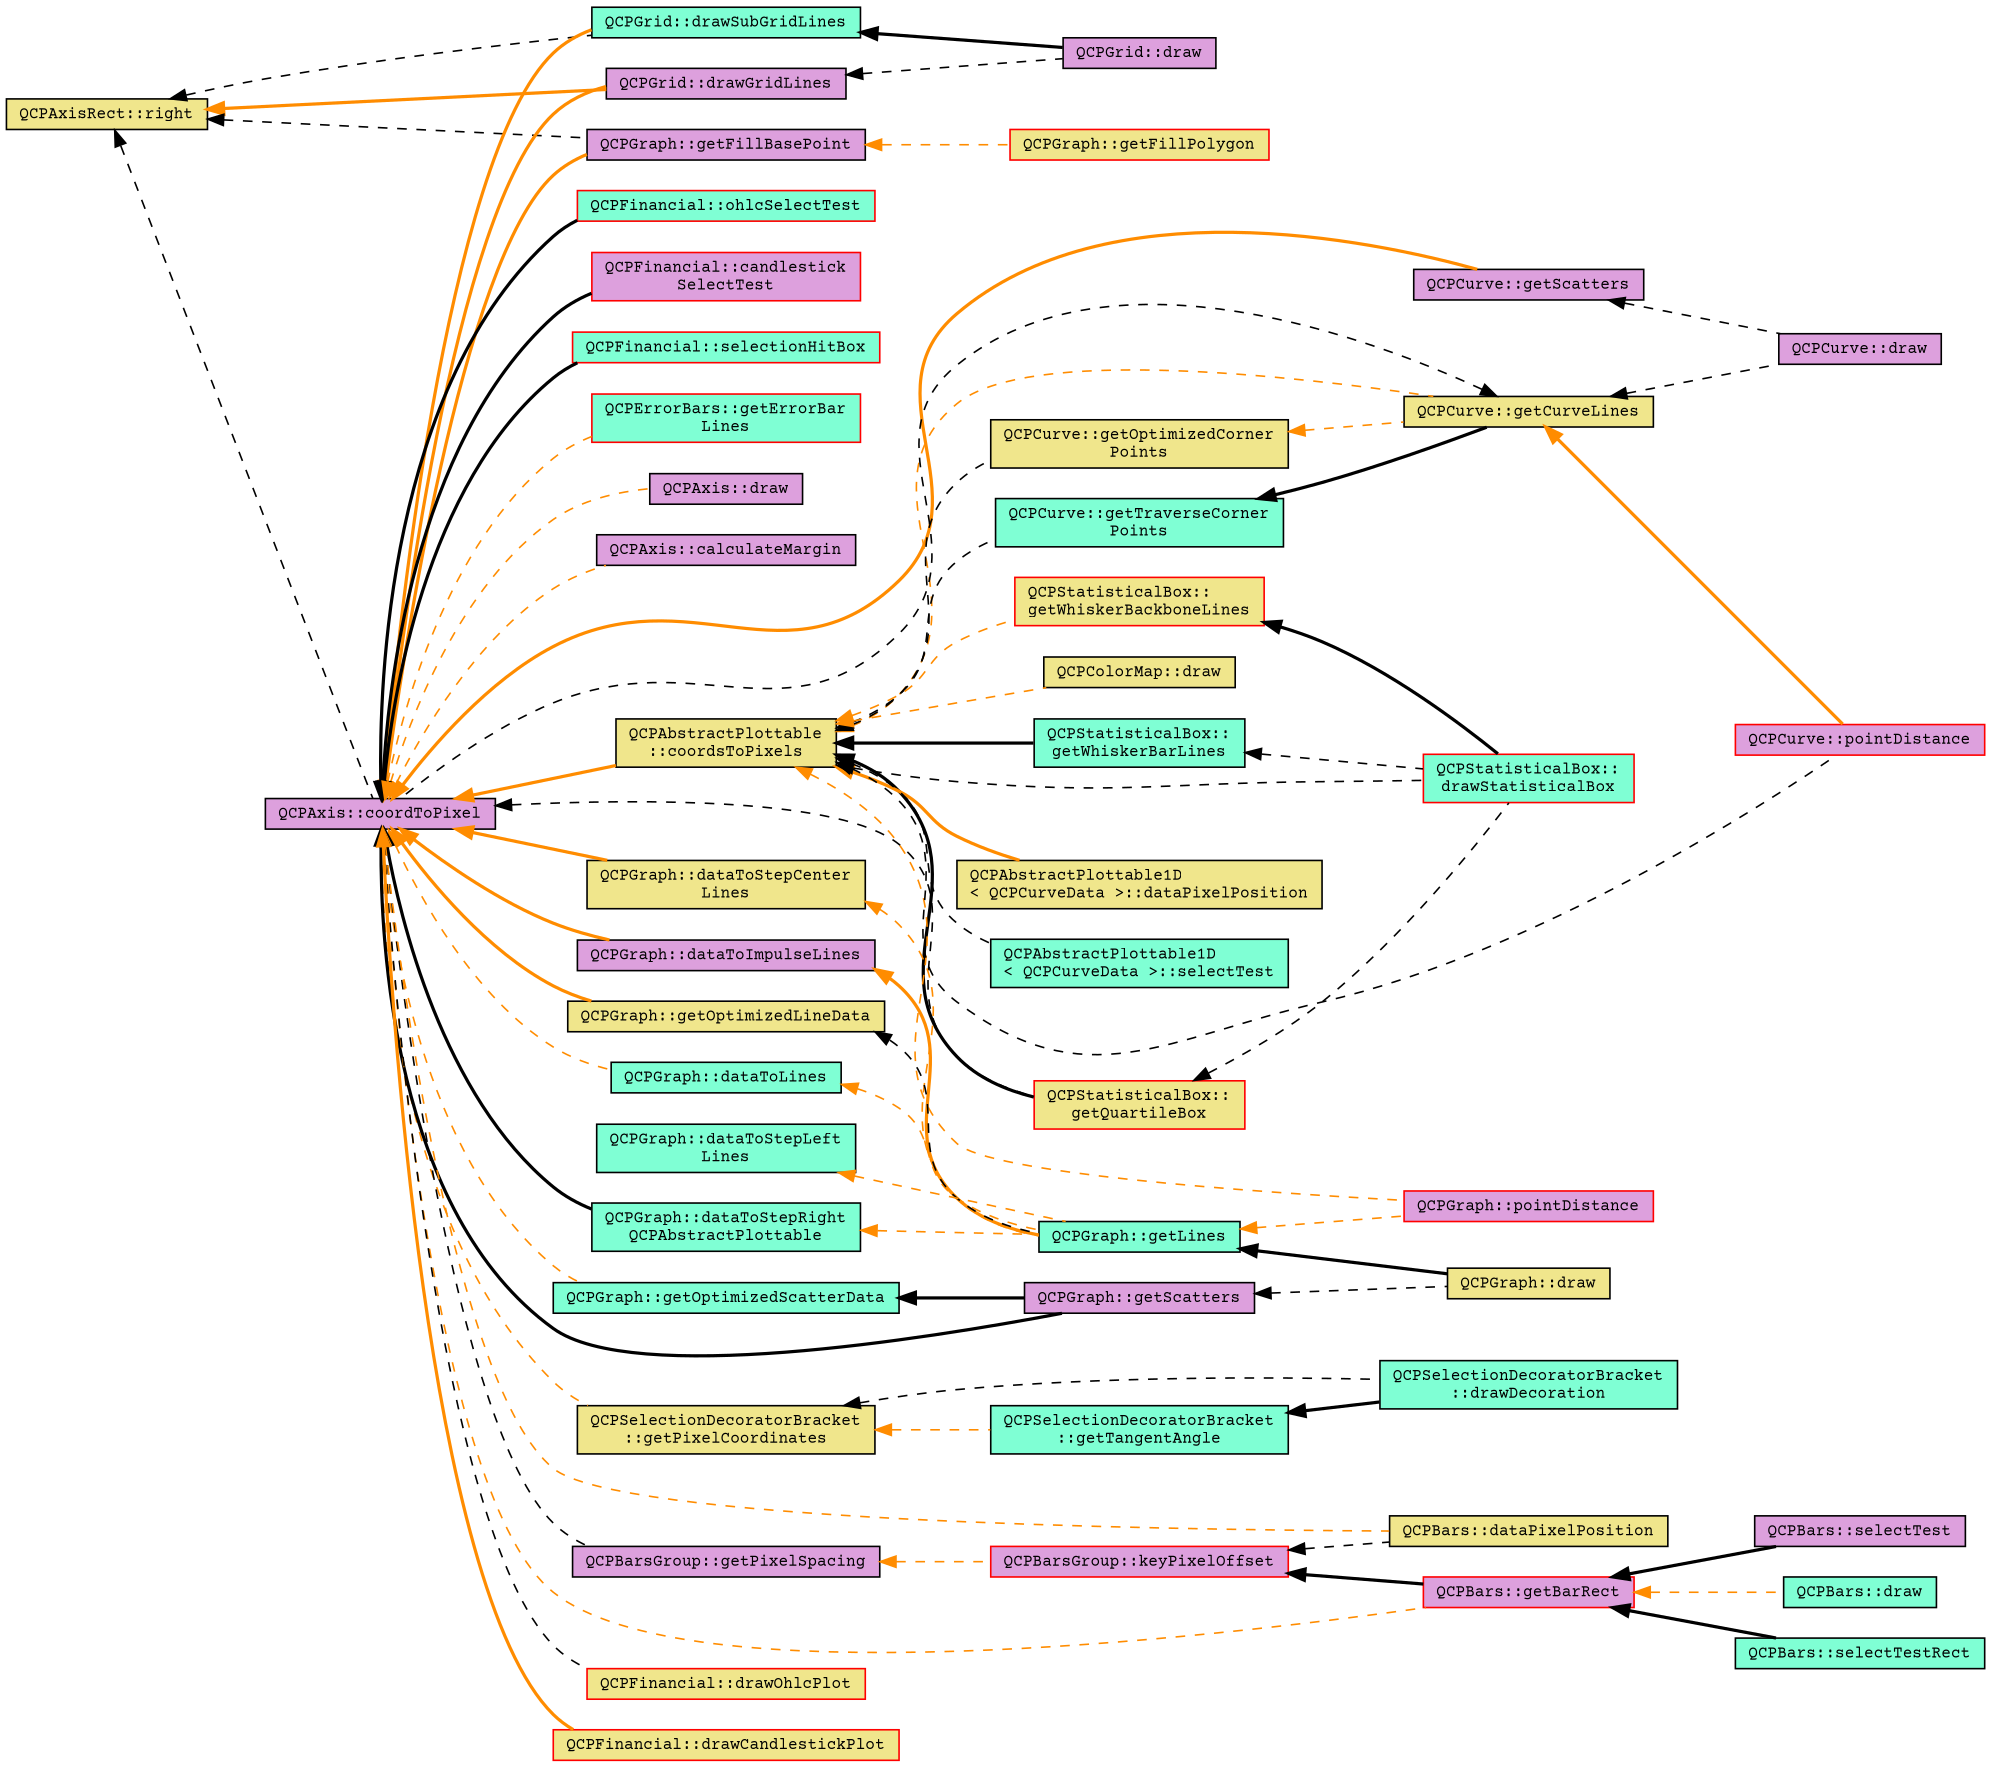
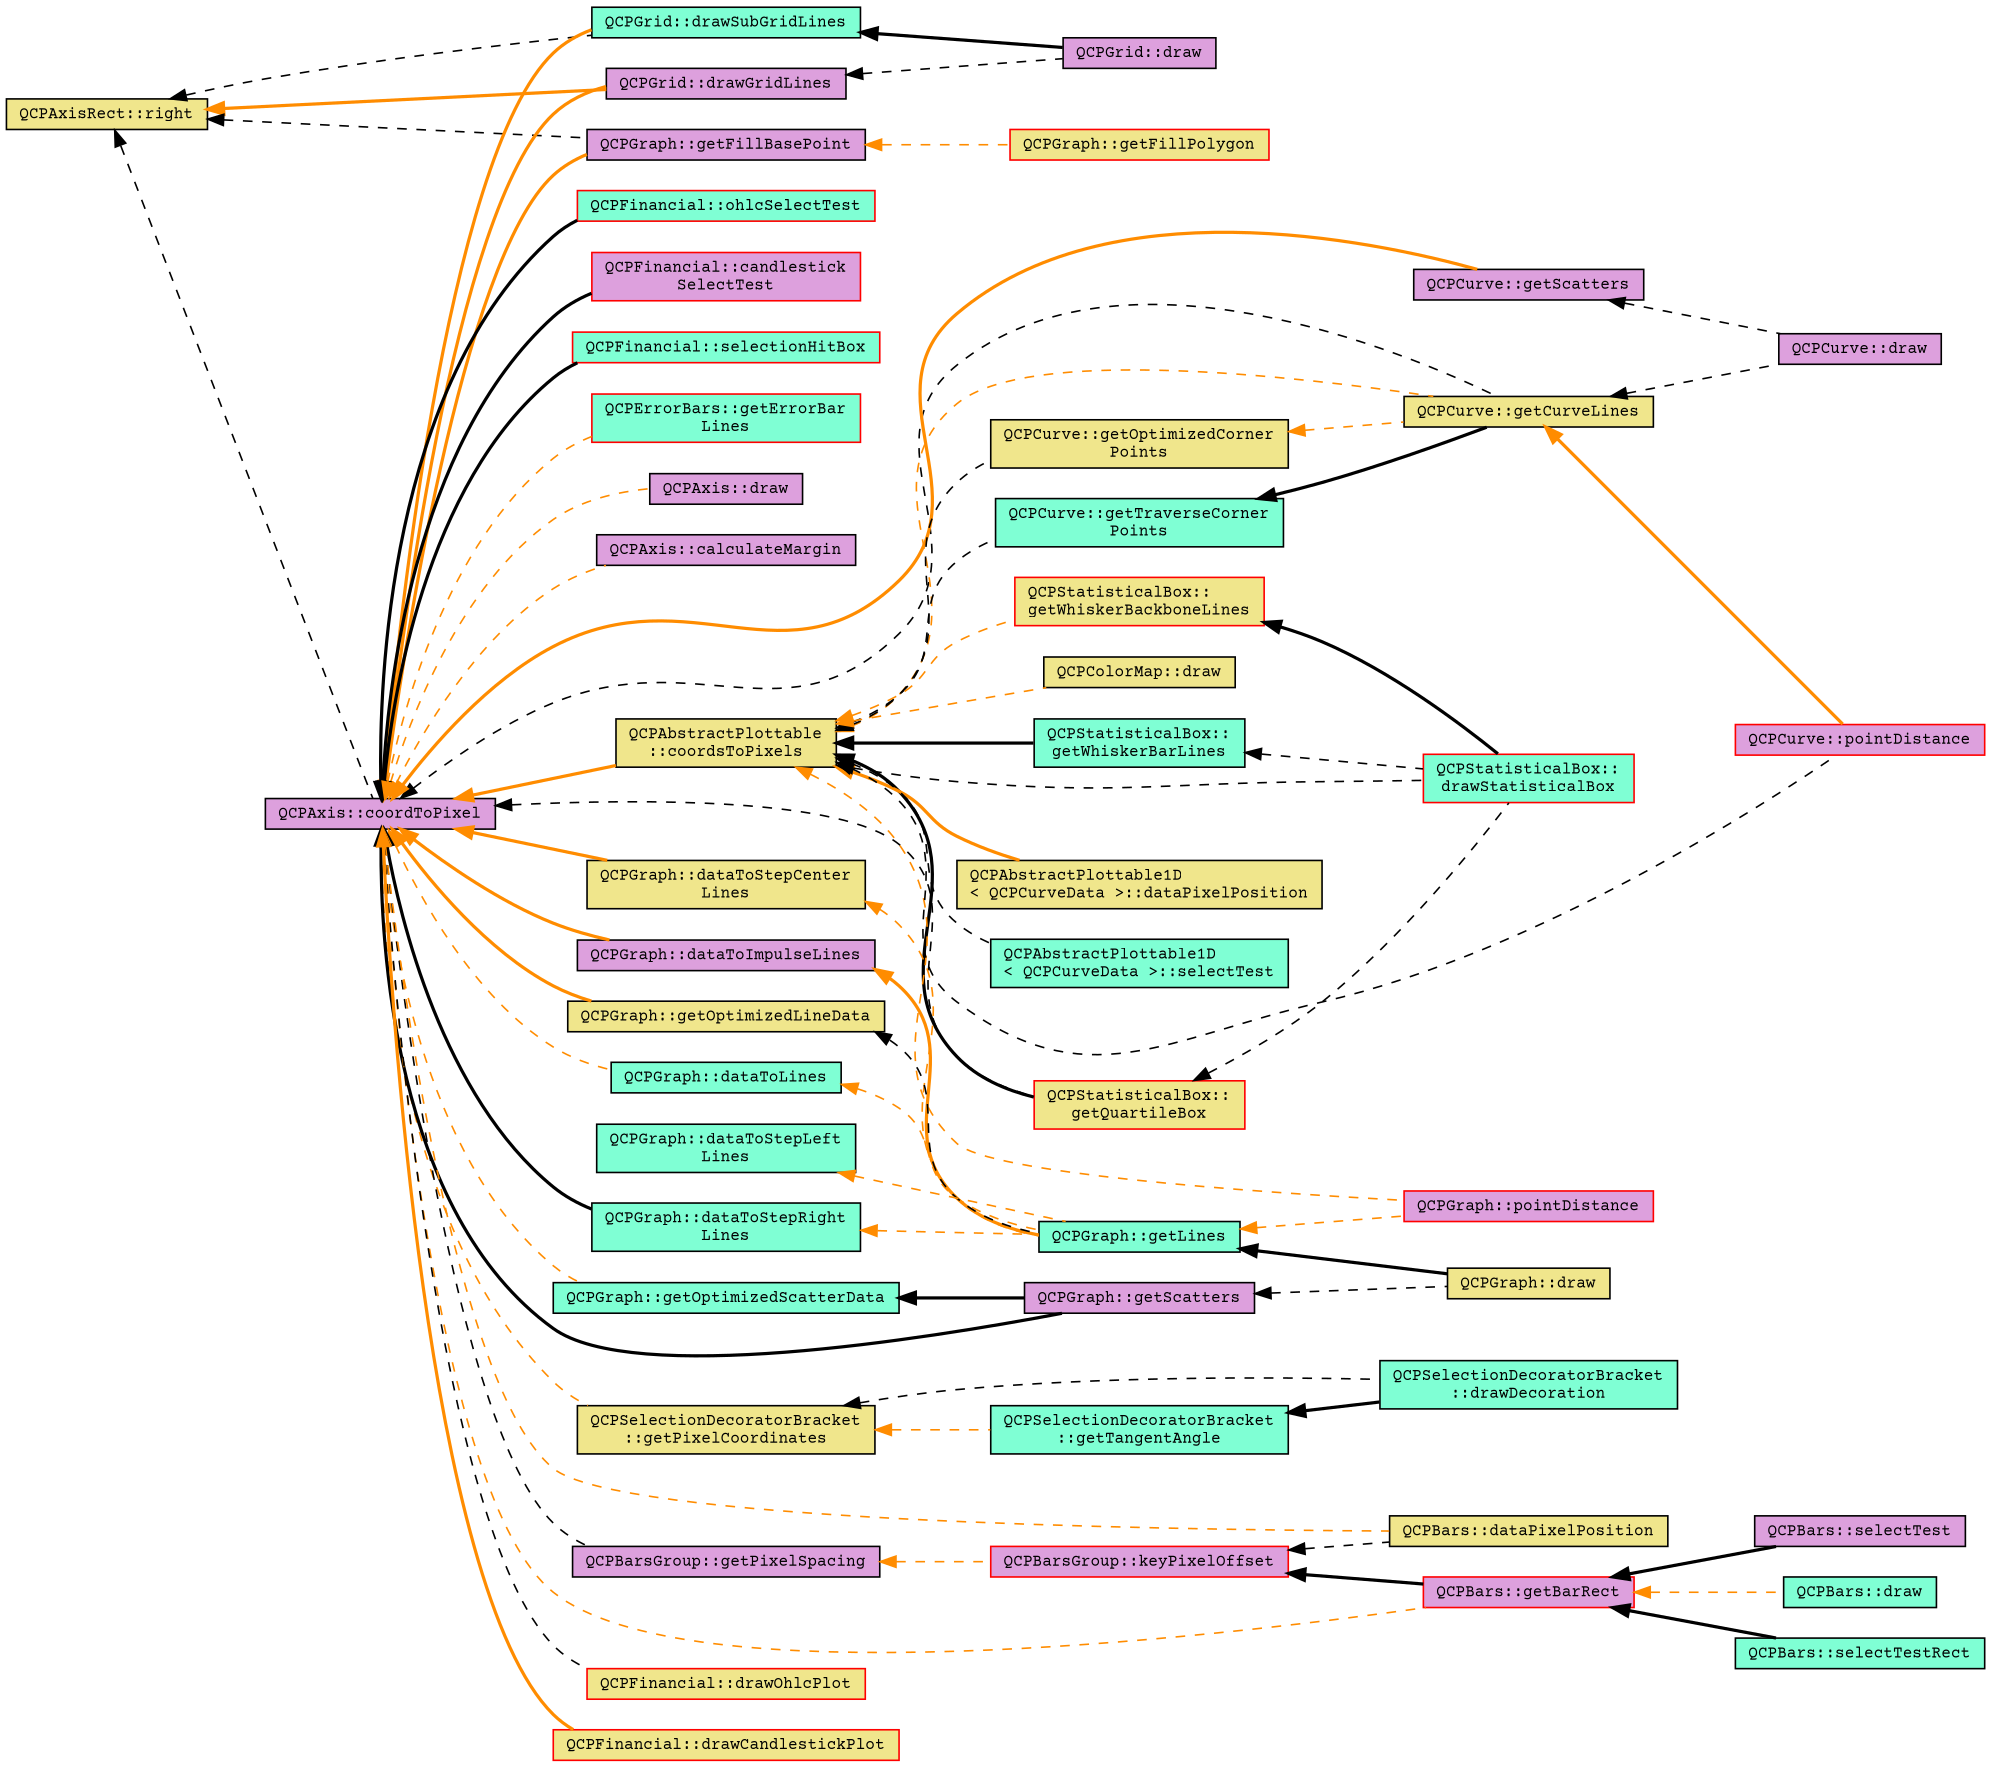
edge "QCPAxis::coordToPixel" -> "QCPCurve::getCurveLines": reversed
node "QCPGraph::dataToStepRight QCPAbstractPlottable": label "QCPGraph::dataToStepRight QCPAbstractPlottable" -> "QCPGraph::dataToStepRight Lines"
